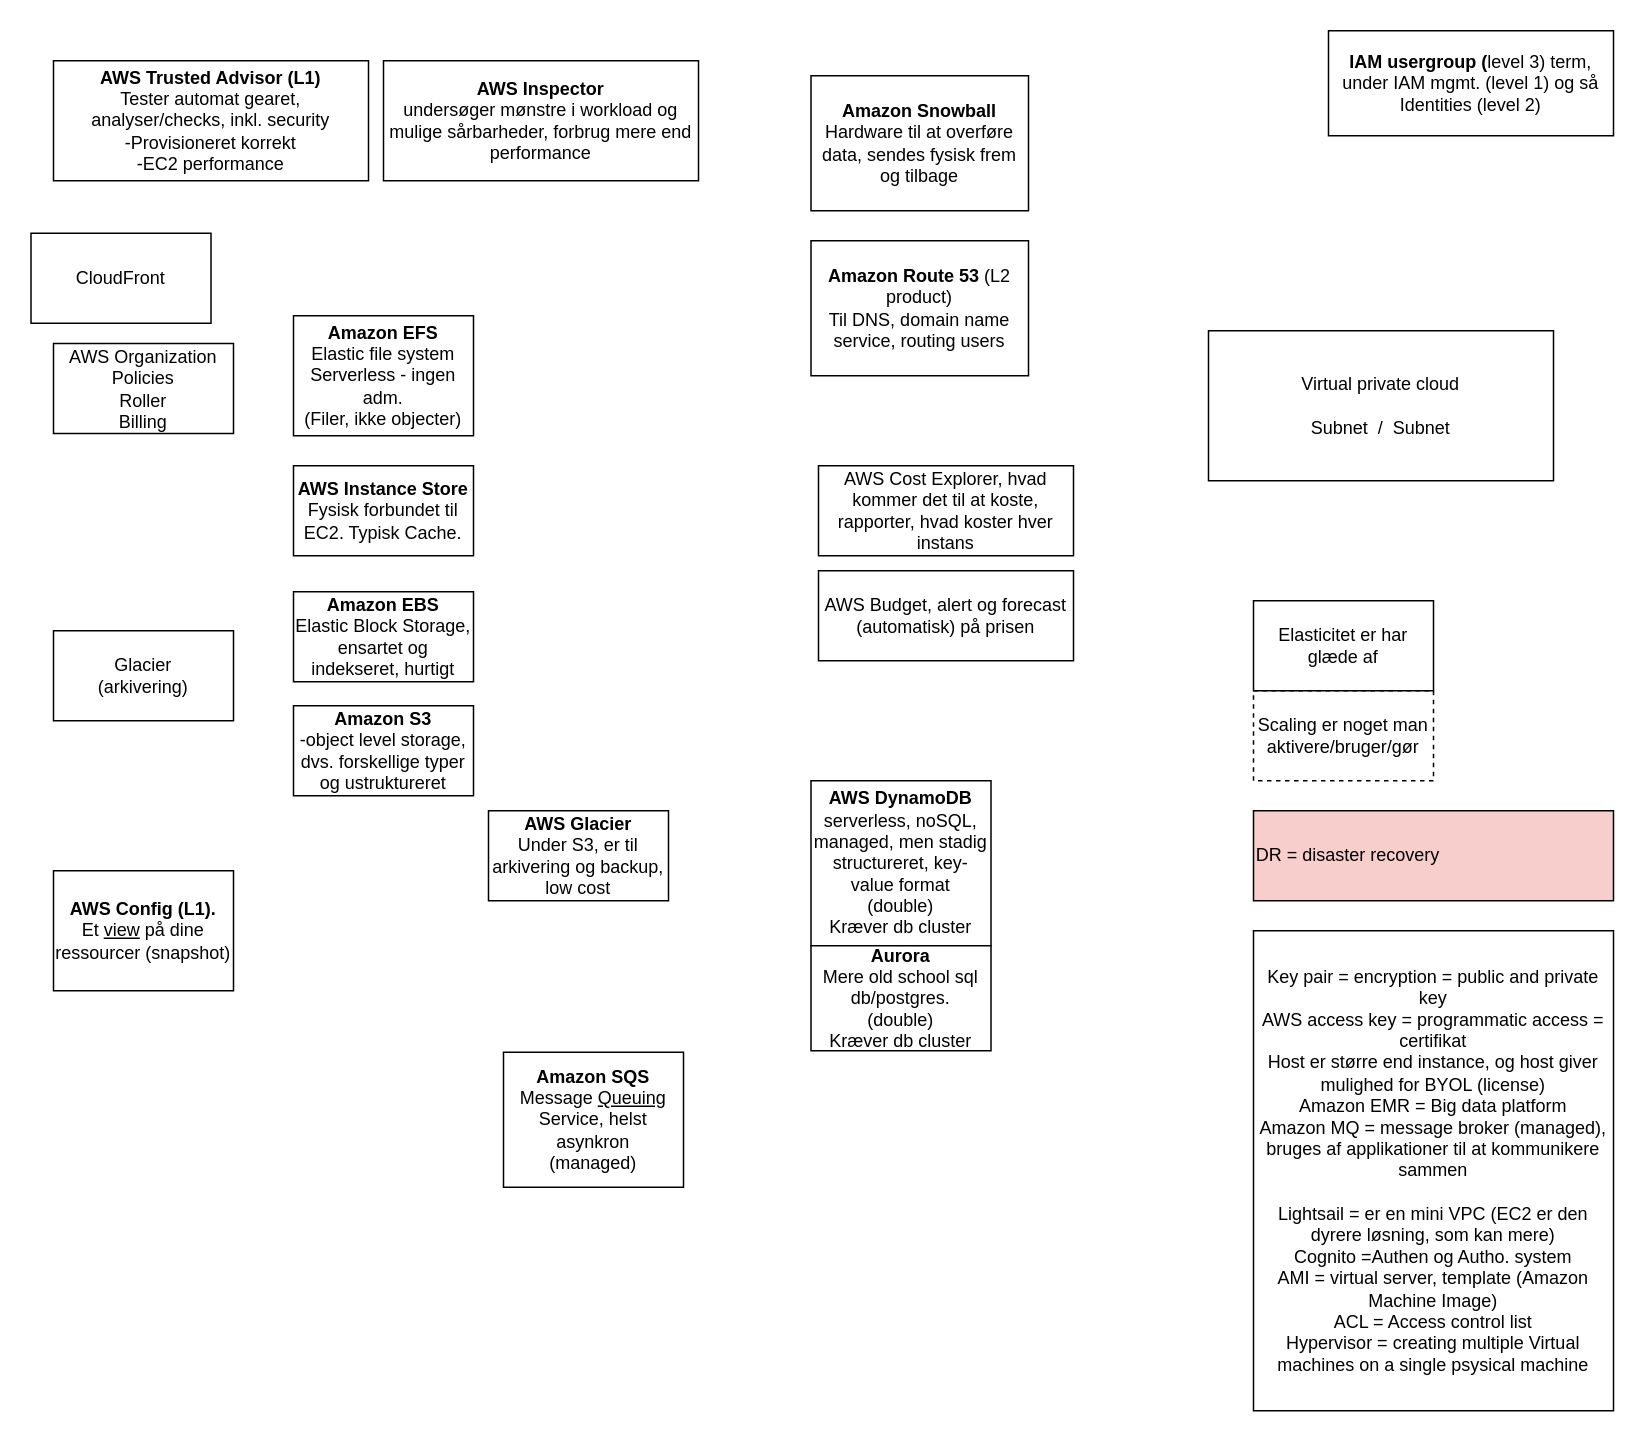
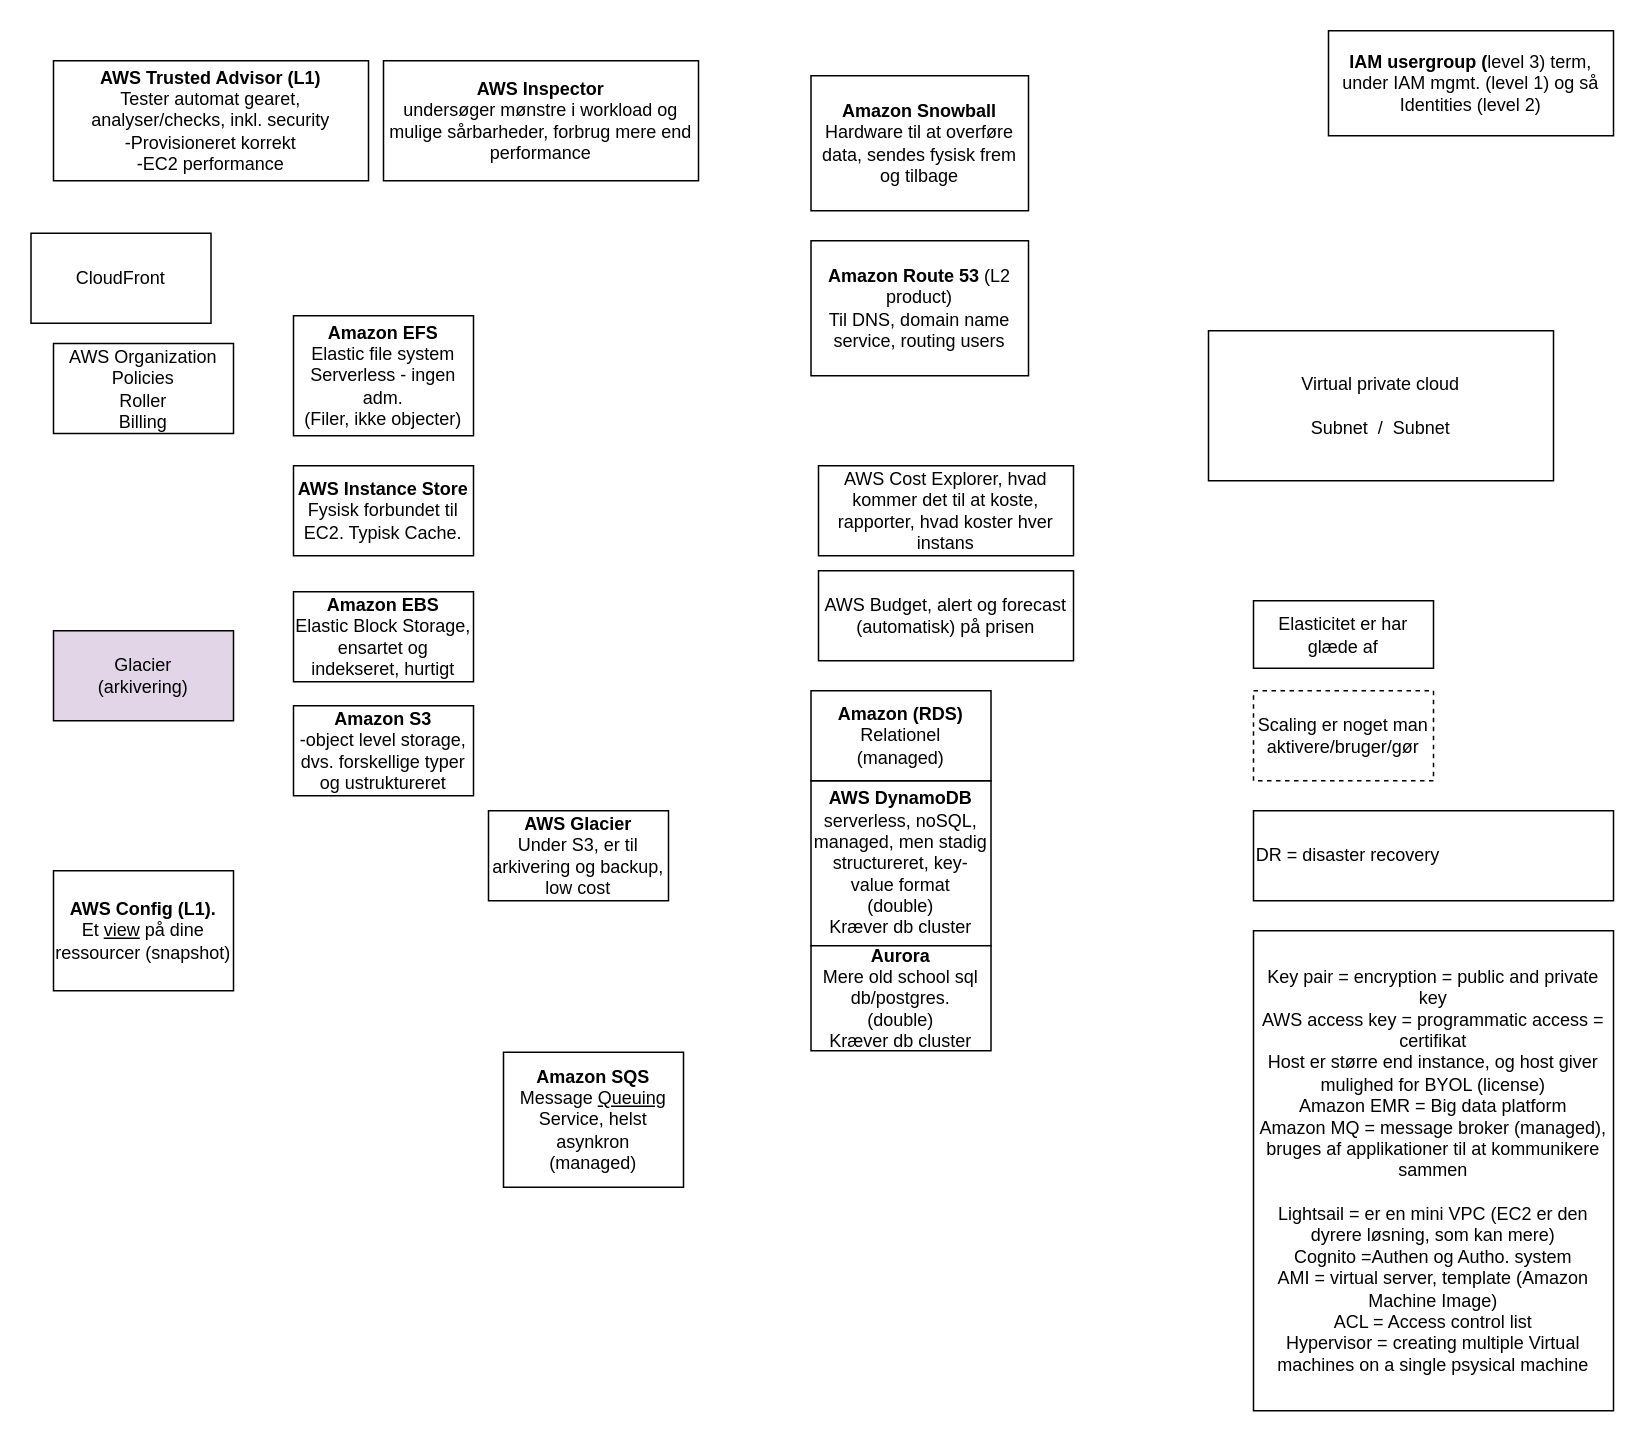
node "Elasticitet er har glæde af": size 180x90 -> 180x68
node "Glacier (arkivering)": fillcolor #ffffff -> #e1d5e7
node "Amazon (RDS) Relationel (managed)": added
node "DR = disaster recovery": fillcolor #f8cecc -> #ffffff
